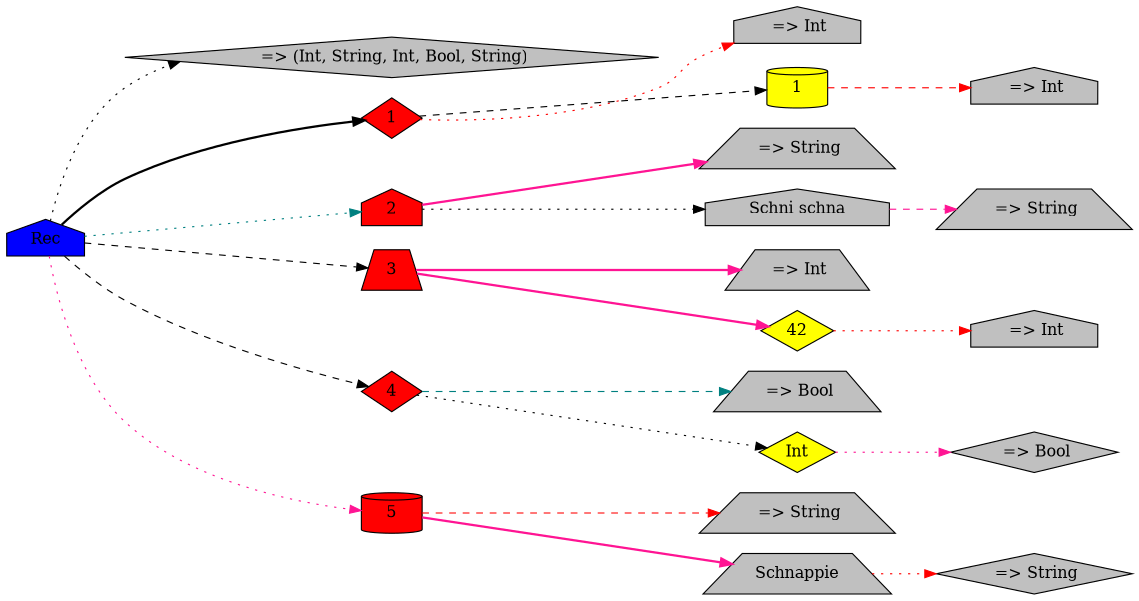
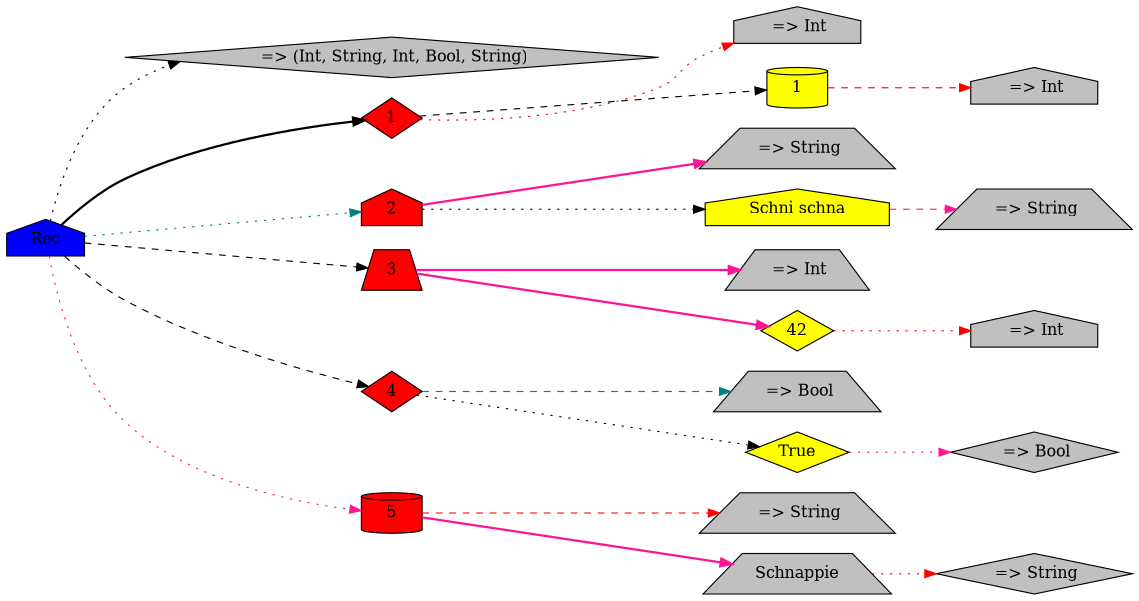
node "Schni schna": fillcolor gray -> yellow
node "Int": label "Int" -> "True"
